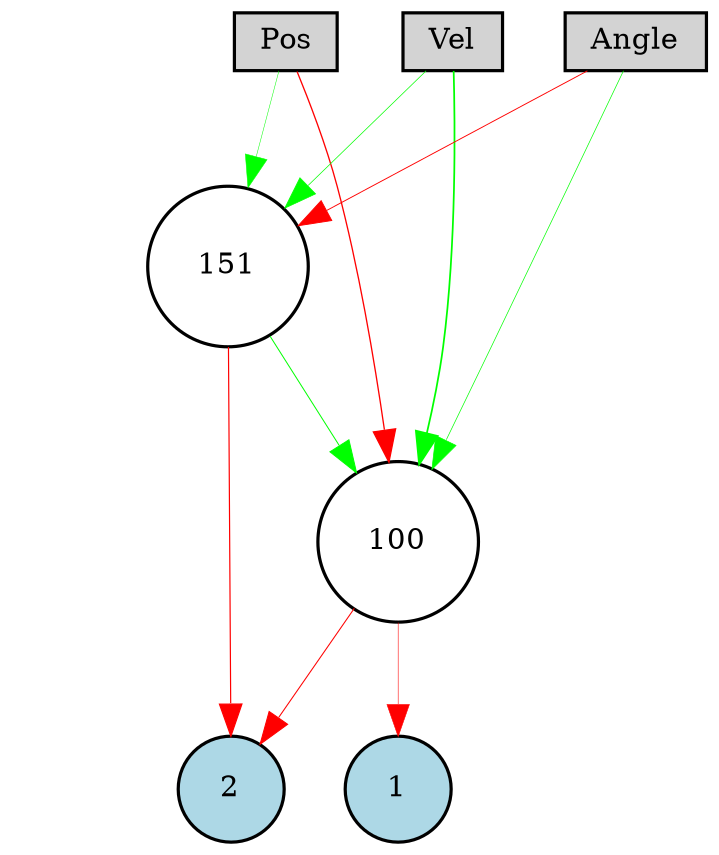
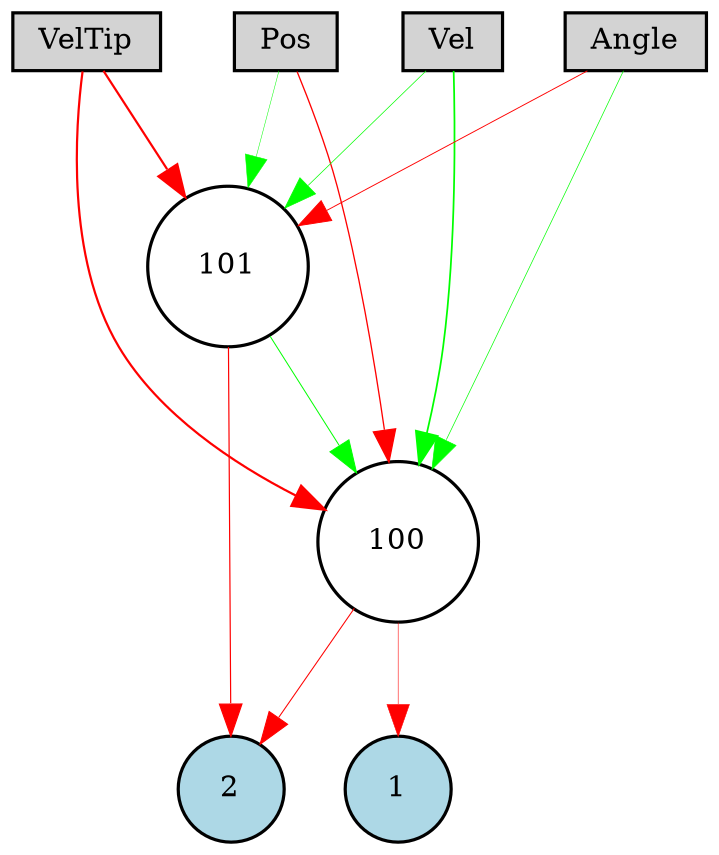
node "VelTip": added
node "151": label "151" -> "101"
